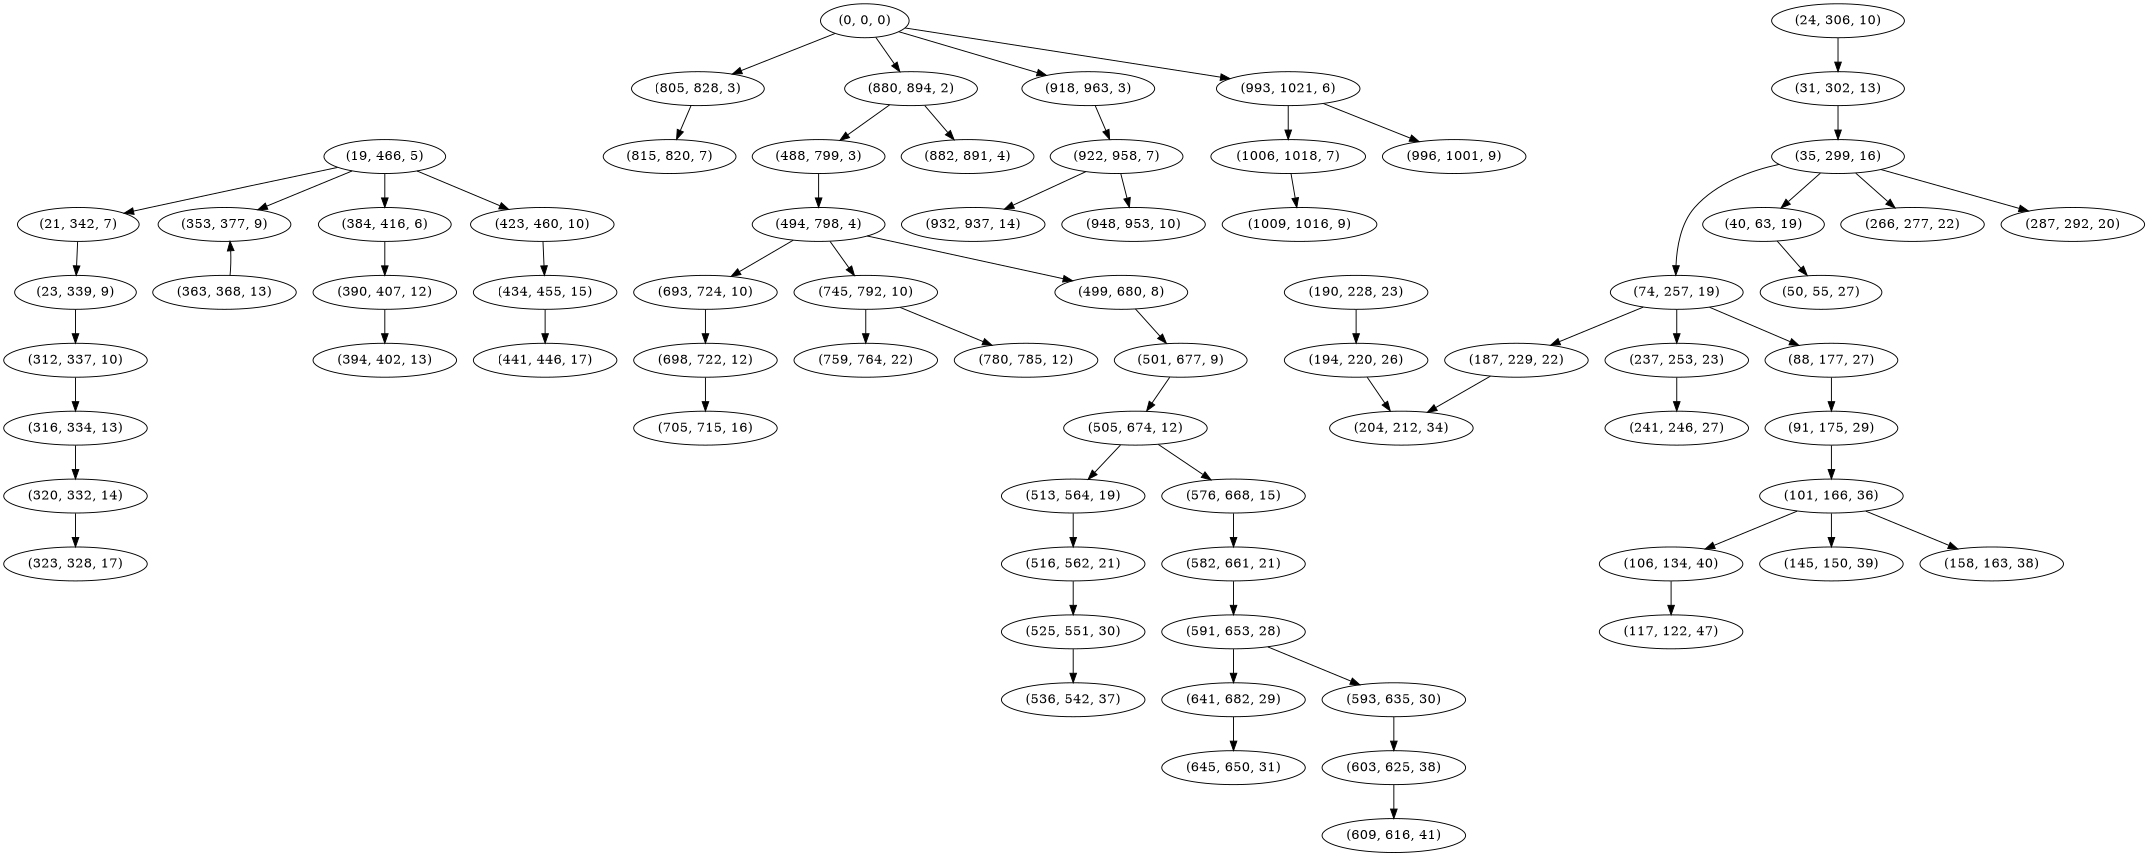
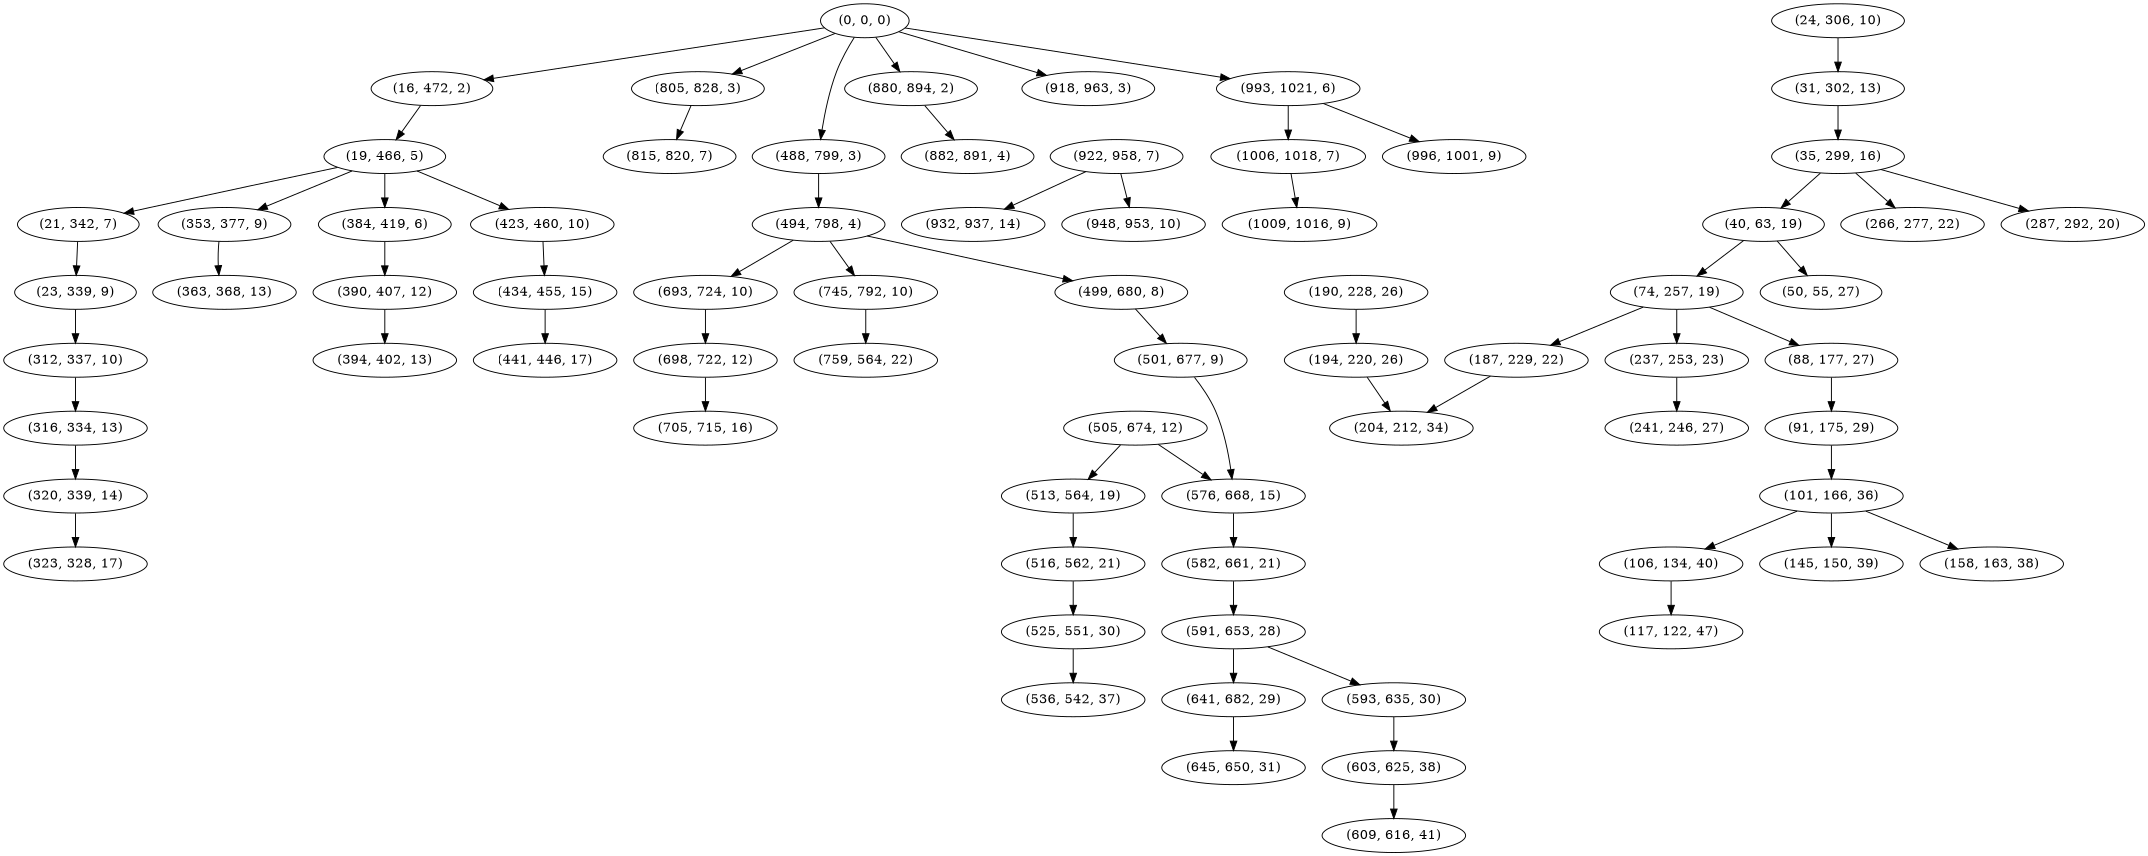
node "(16, 472, 2)": added
edge "(918, 963, 3)" -> "(922, 958, 7)": removed
edge "(880, 894, 2)" -> "(488, 799, 3)": now "(0, 0, 0)" -> "(488, 799, 3)"
edge "(35, 299, 16)" -> "(74, 257, 19)": now "(40, 63, 19)" -> "(74, 257, 19)"
node "(384, 416, 6)": label "(384, 416, 6)" -> "(384, 419, 6)"
edge "(363, 368, 13)" -> "(353, 377, 9)": reversed
node "(190, 228, 23)": label "(190, 228, 23)" -> "(190, 228, 26)"
node "(759, 764, 22)": label "(759, 764, 22)" -> "(759, 564, 22)"
node "(780, 785, 12)": removed
edge "(501, 677, 9)" -> "(505, 674, 12)": now "(501, 677, 9)" -> "(576, 668, 15)"
node "(320, 332, 14)": label "(320, 332, 14)" -> "(320, 339, 14)"
